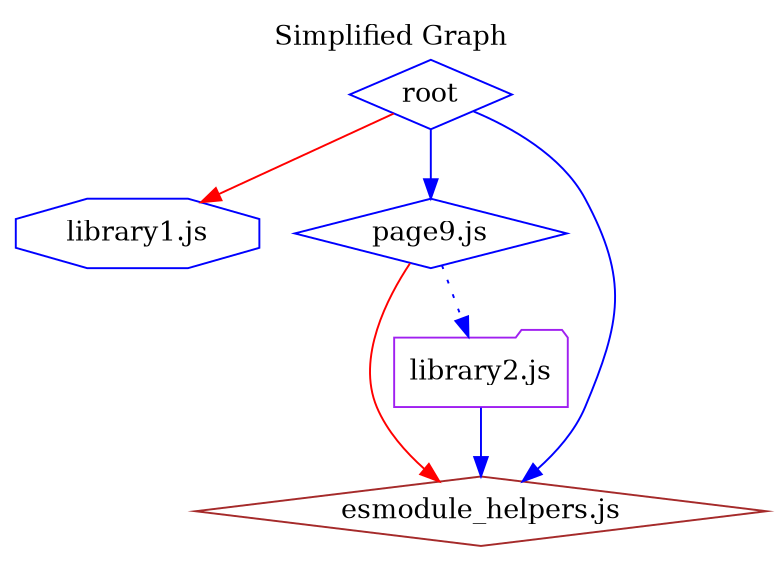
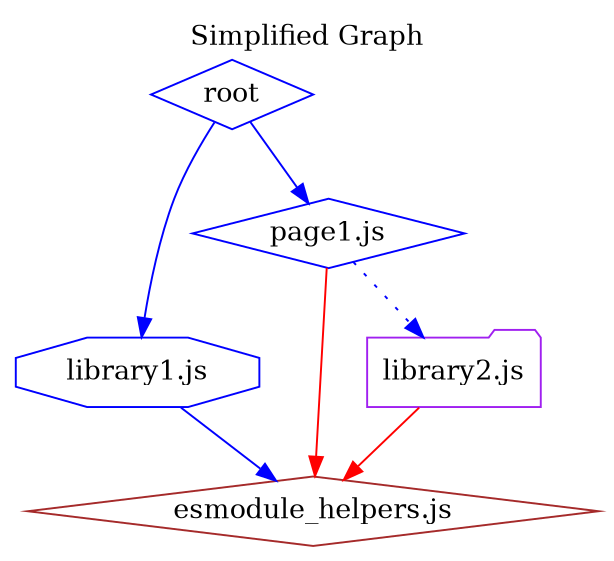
edge "root" -> "library1.js": color red -> blue
node "page9.js": label "page9.js" -> "page1.js"
edge "root" -> "esmodule_helpers.js": now "library1.js" -> "esmodule_helpers.js"
edge "library2.js" -> "esmodule_helpers.js": color blue -> red
